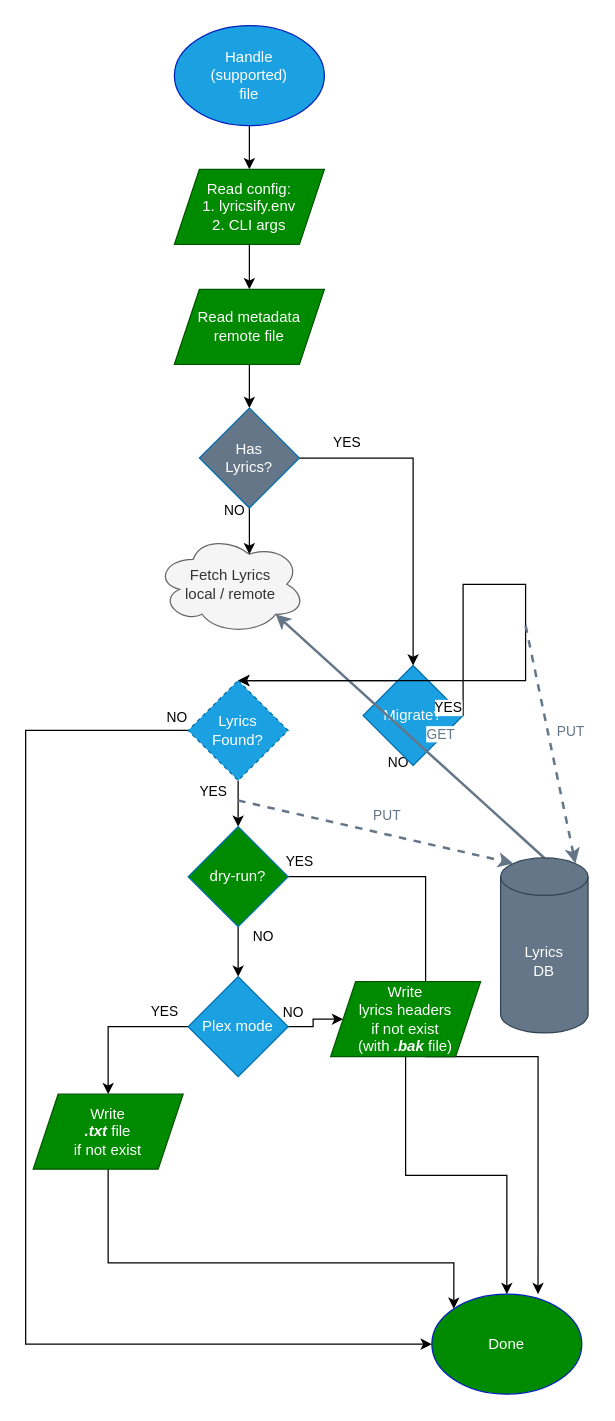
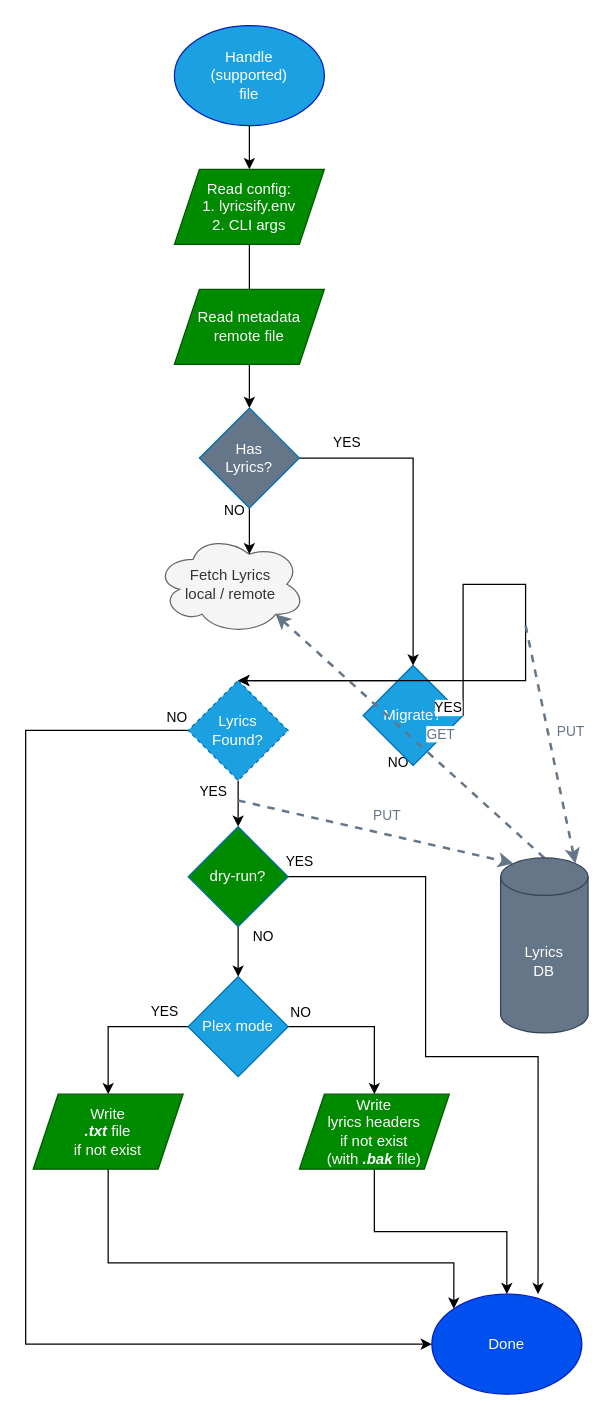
edge "Read config: 1. lyricsify.env 2. CLI args" -> "Read metadata remote file": arrowhead classic -> none
edge "Lyrics DB" -> "Fetch Lyrics local / remote": style solid -> dashed
node "Write lyrics headers if not exist (with .bak file)": moved (406, 1019) -> (374, 1132)
node "Done": fillcolor #008a00 -> #0050ef
